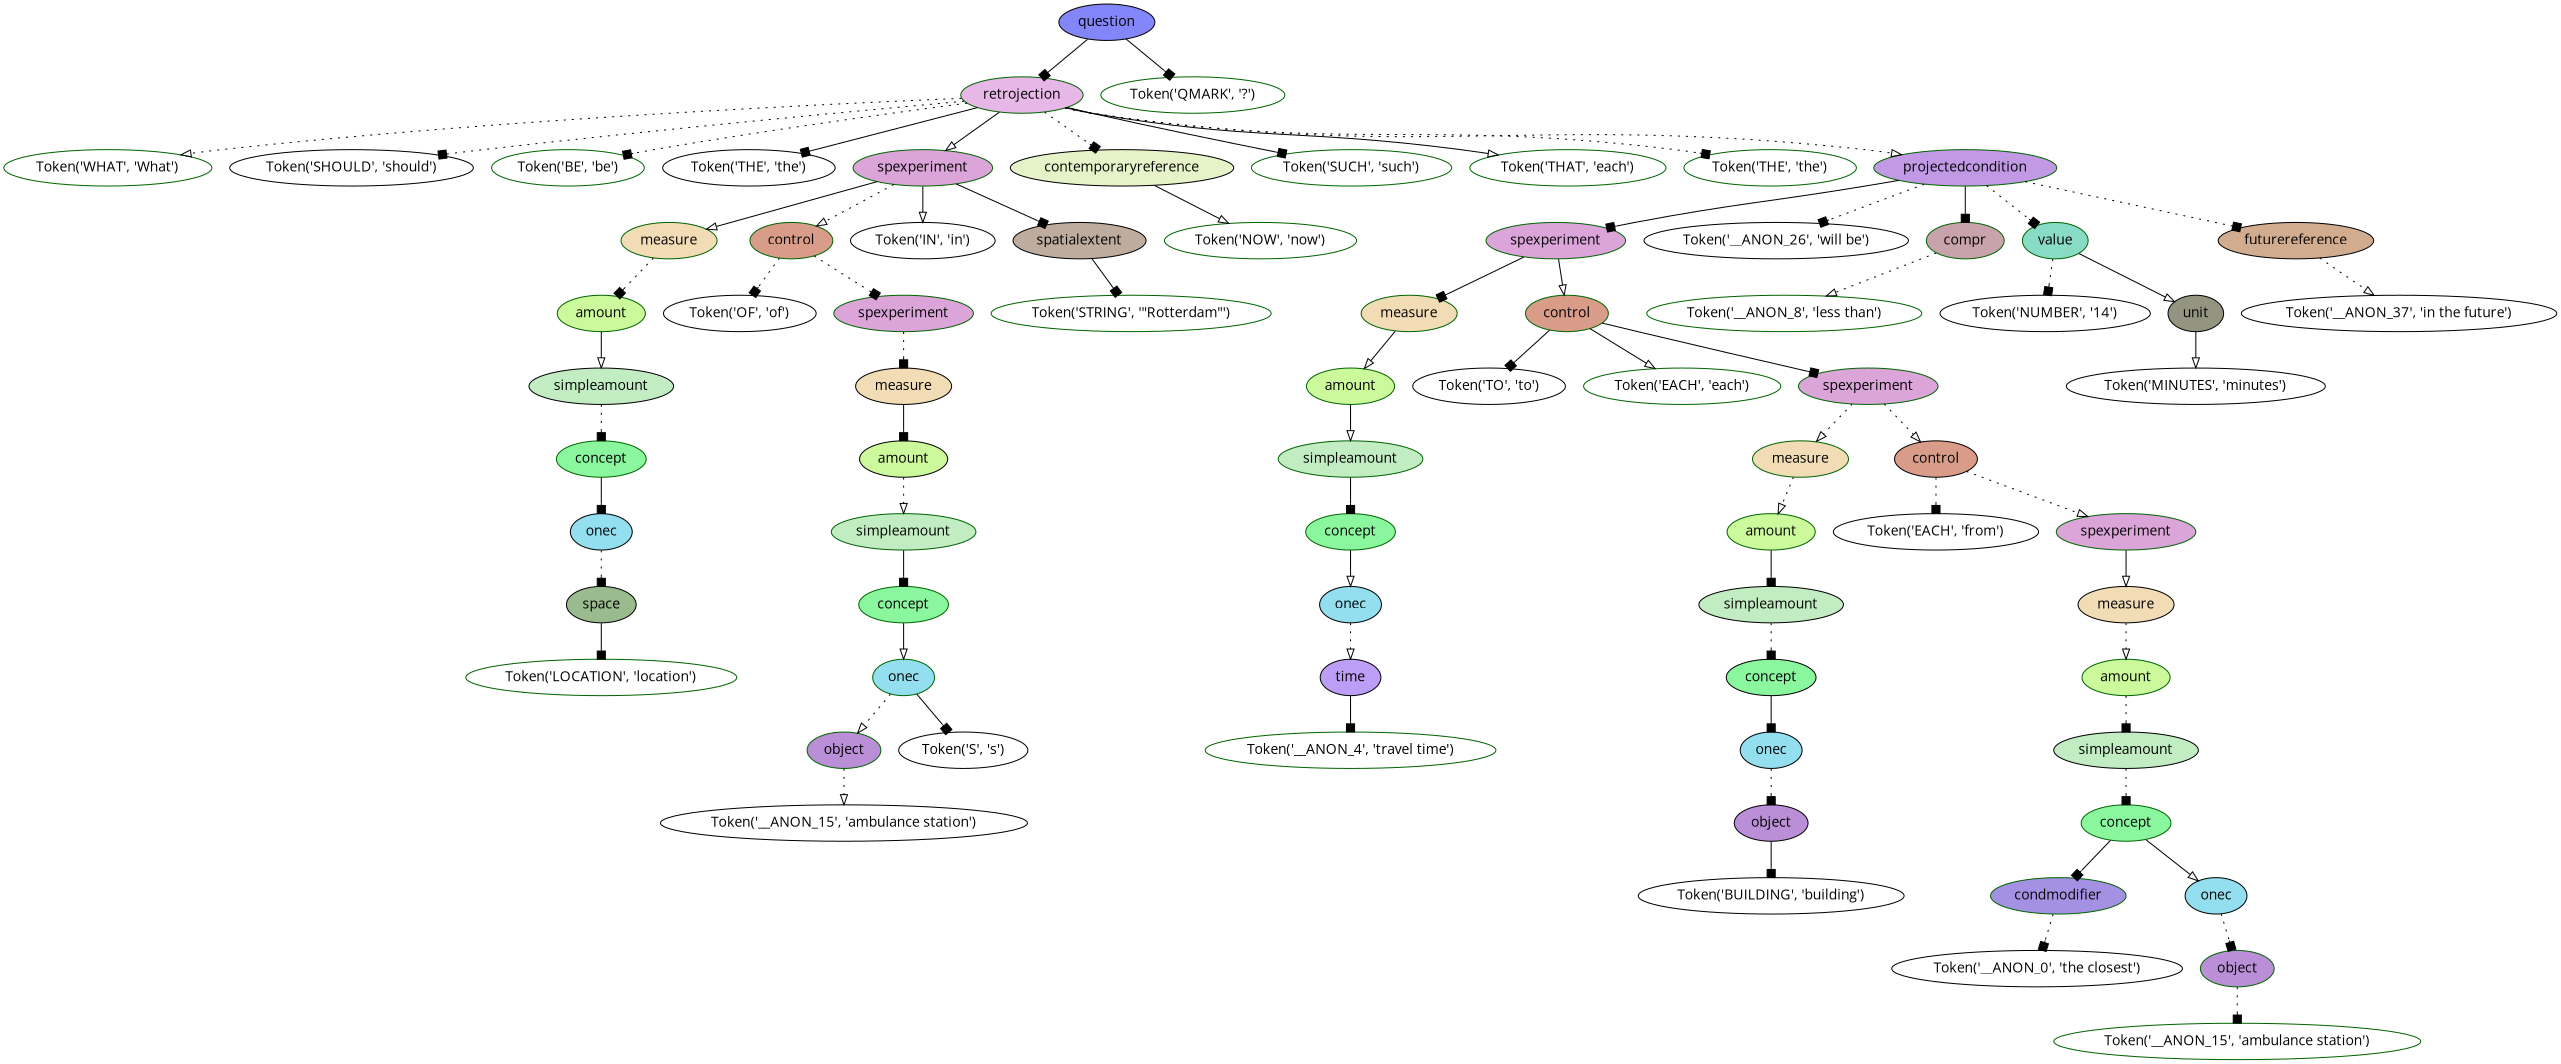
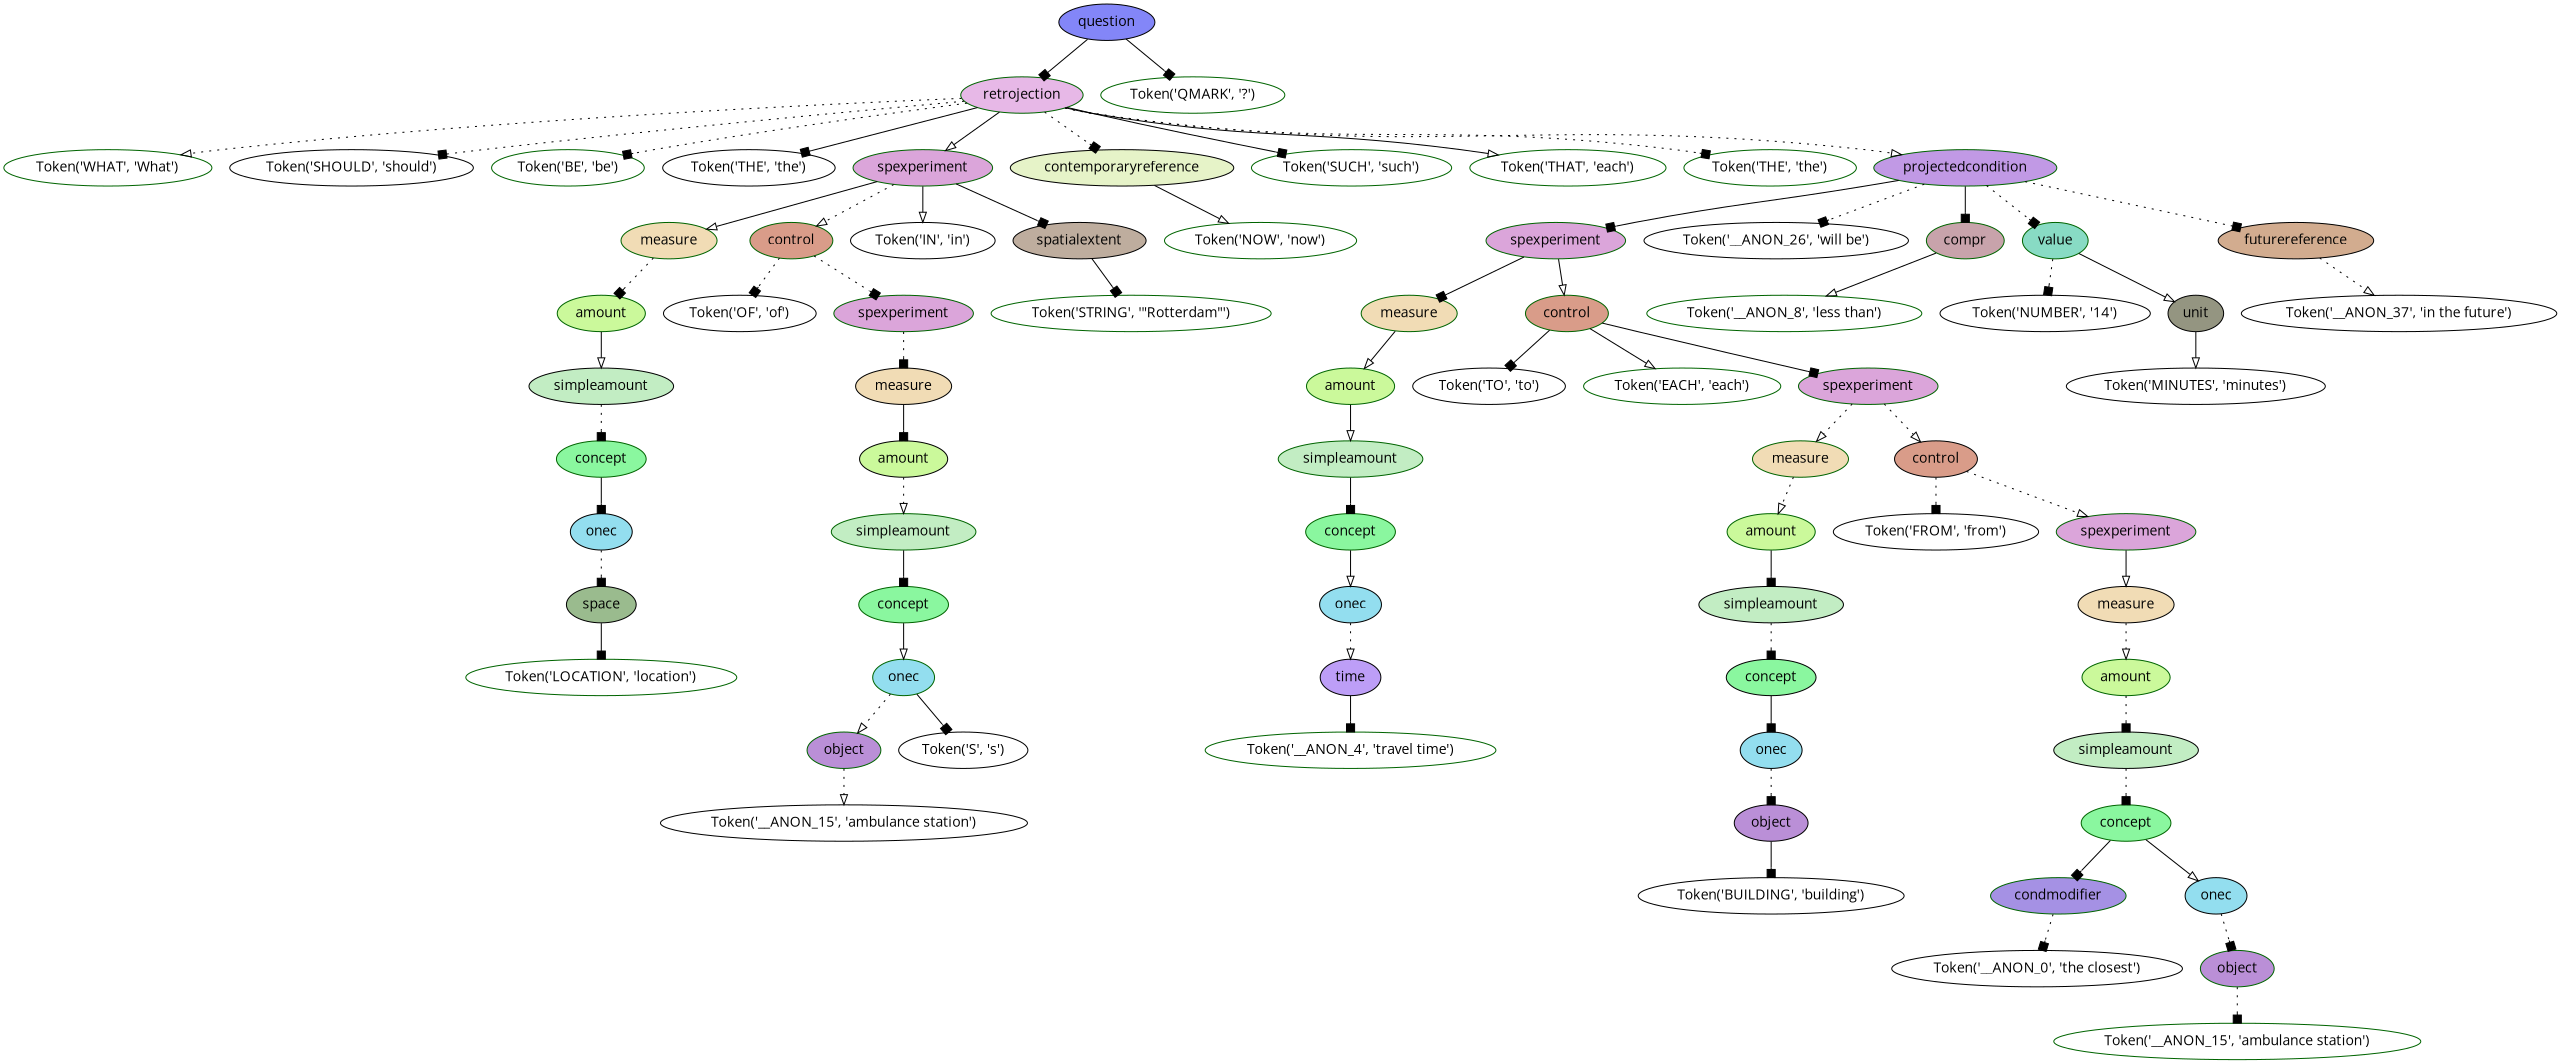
edge "compr" -> "Token('__ANON_8', 'less than')": style dotted -> solid
node "Token('EACH', 'from')": label "Token('EACH', 'from')" -> "Token('FROM', 'from')"
